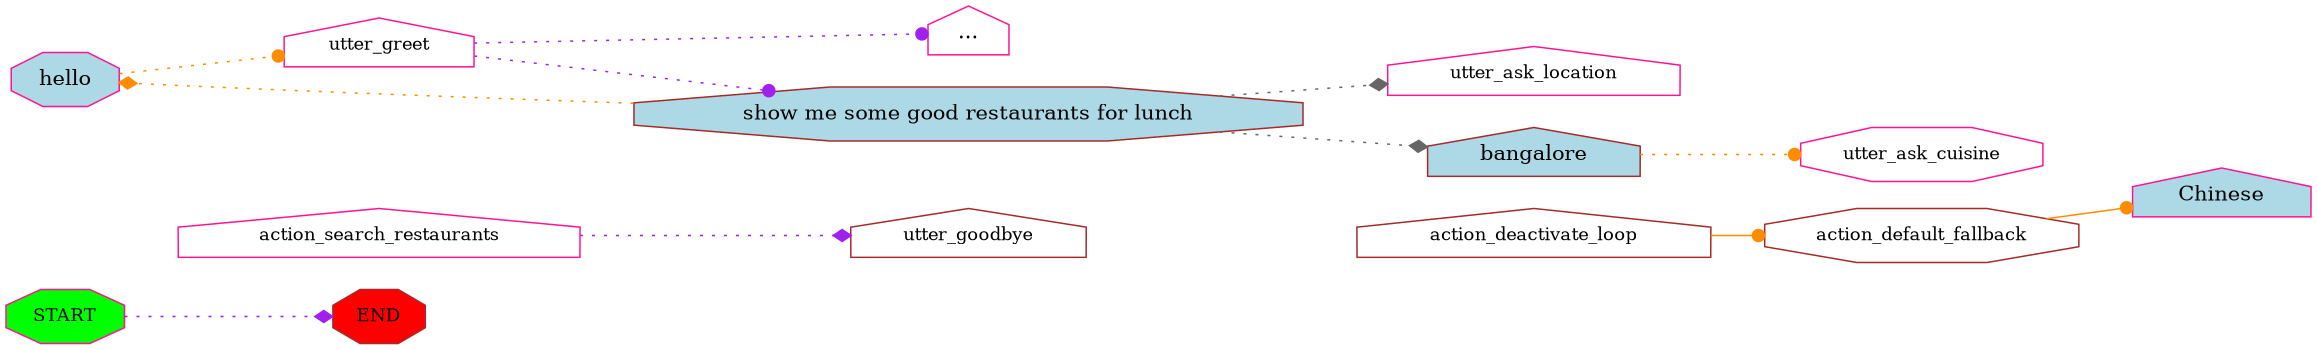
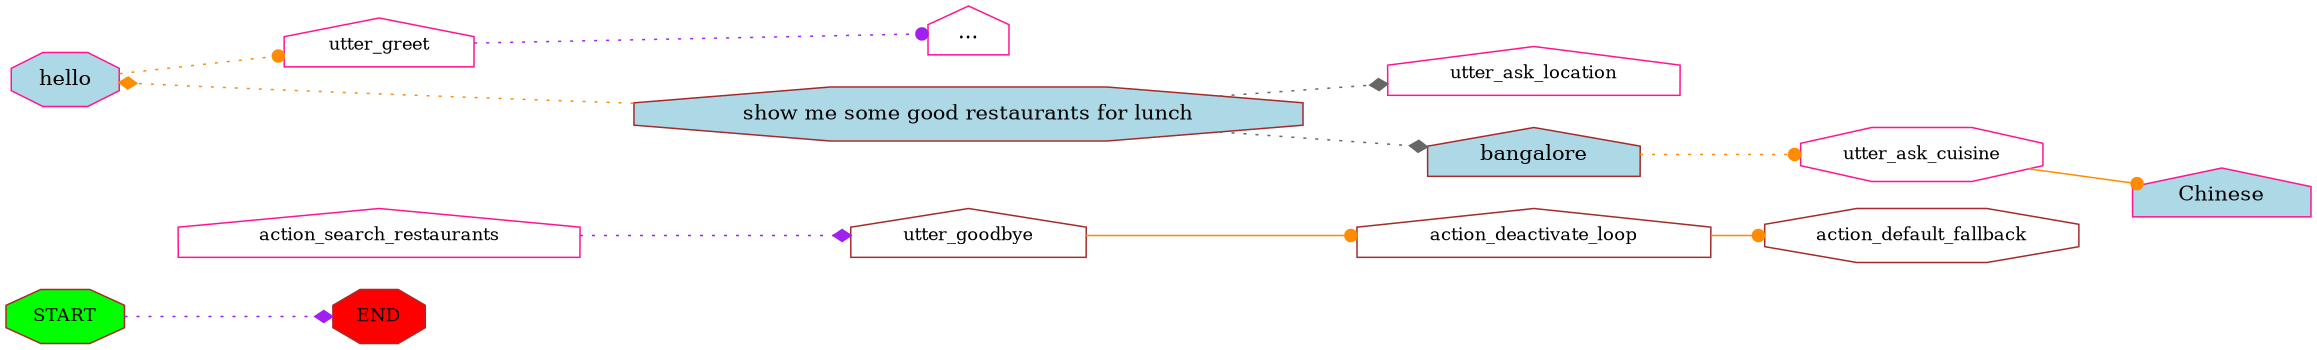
edge "utter_greet" -> "show me some good restaurants for lunch": removed
edge "action_default_fallback" -> "Chinese": now "utter_ask_cuisine" -> "Chinese"
edge "utter_goodbye" -> "action_deactivate_loop": added
node "START": color deeppink -> brown
